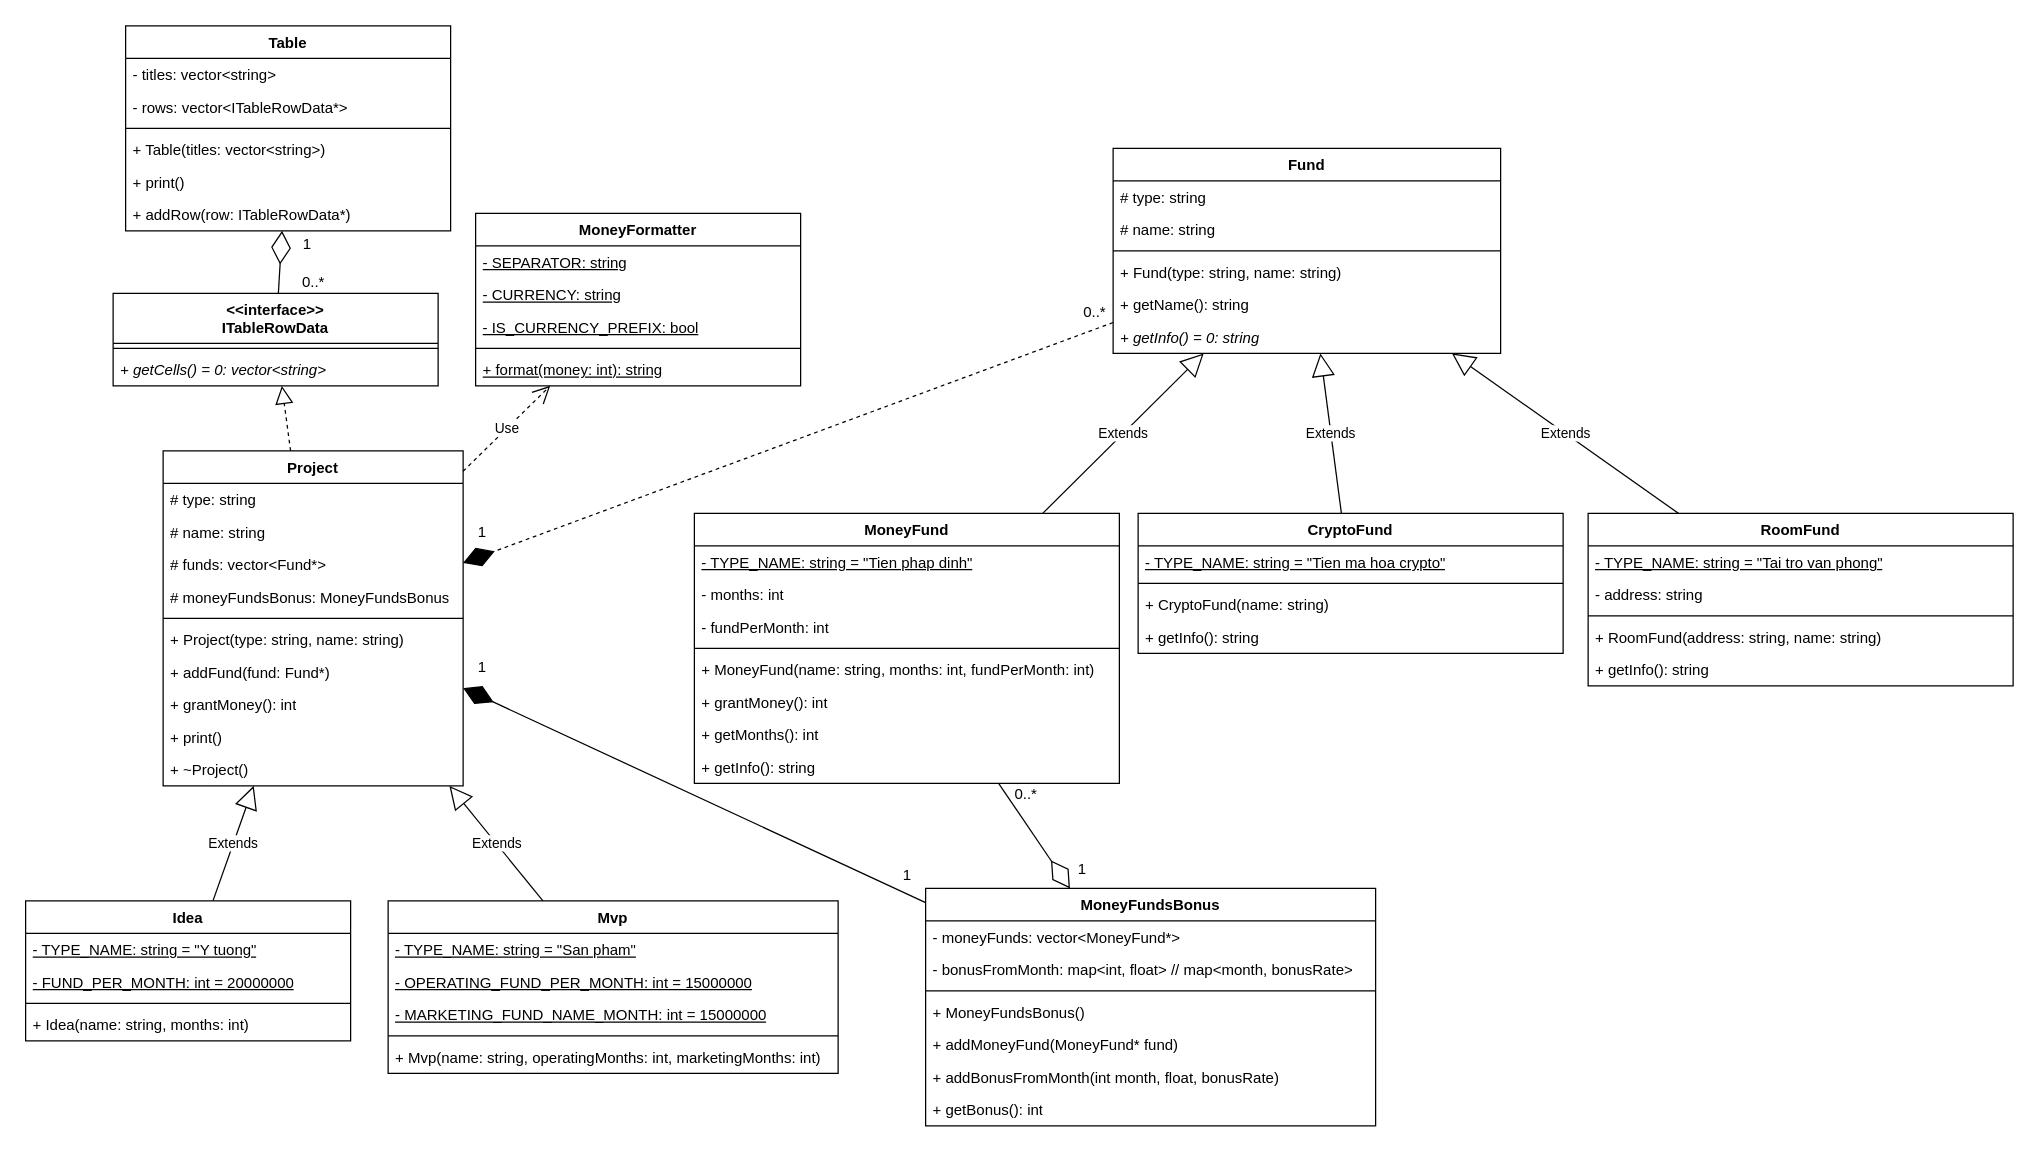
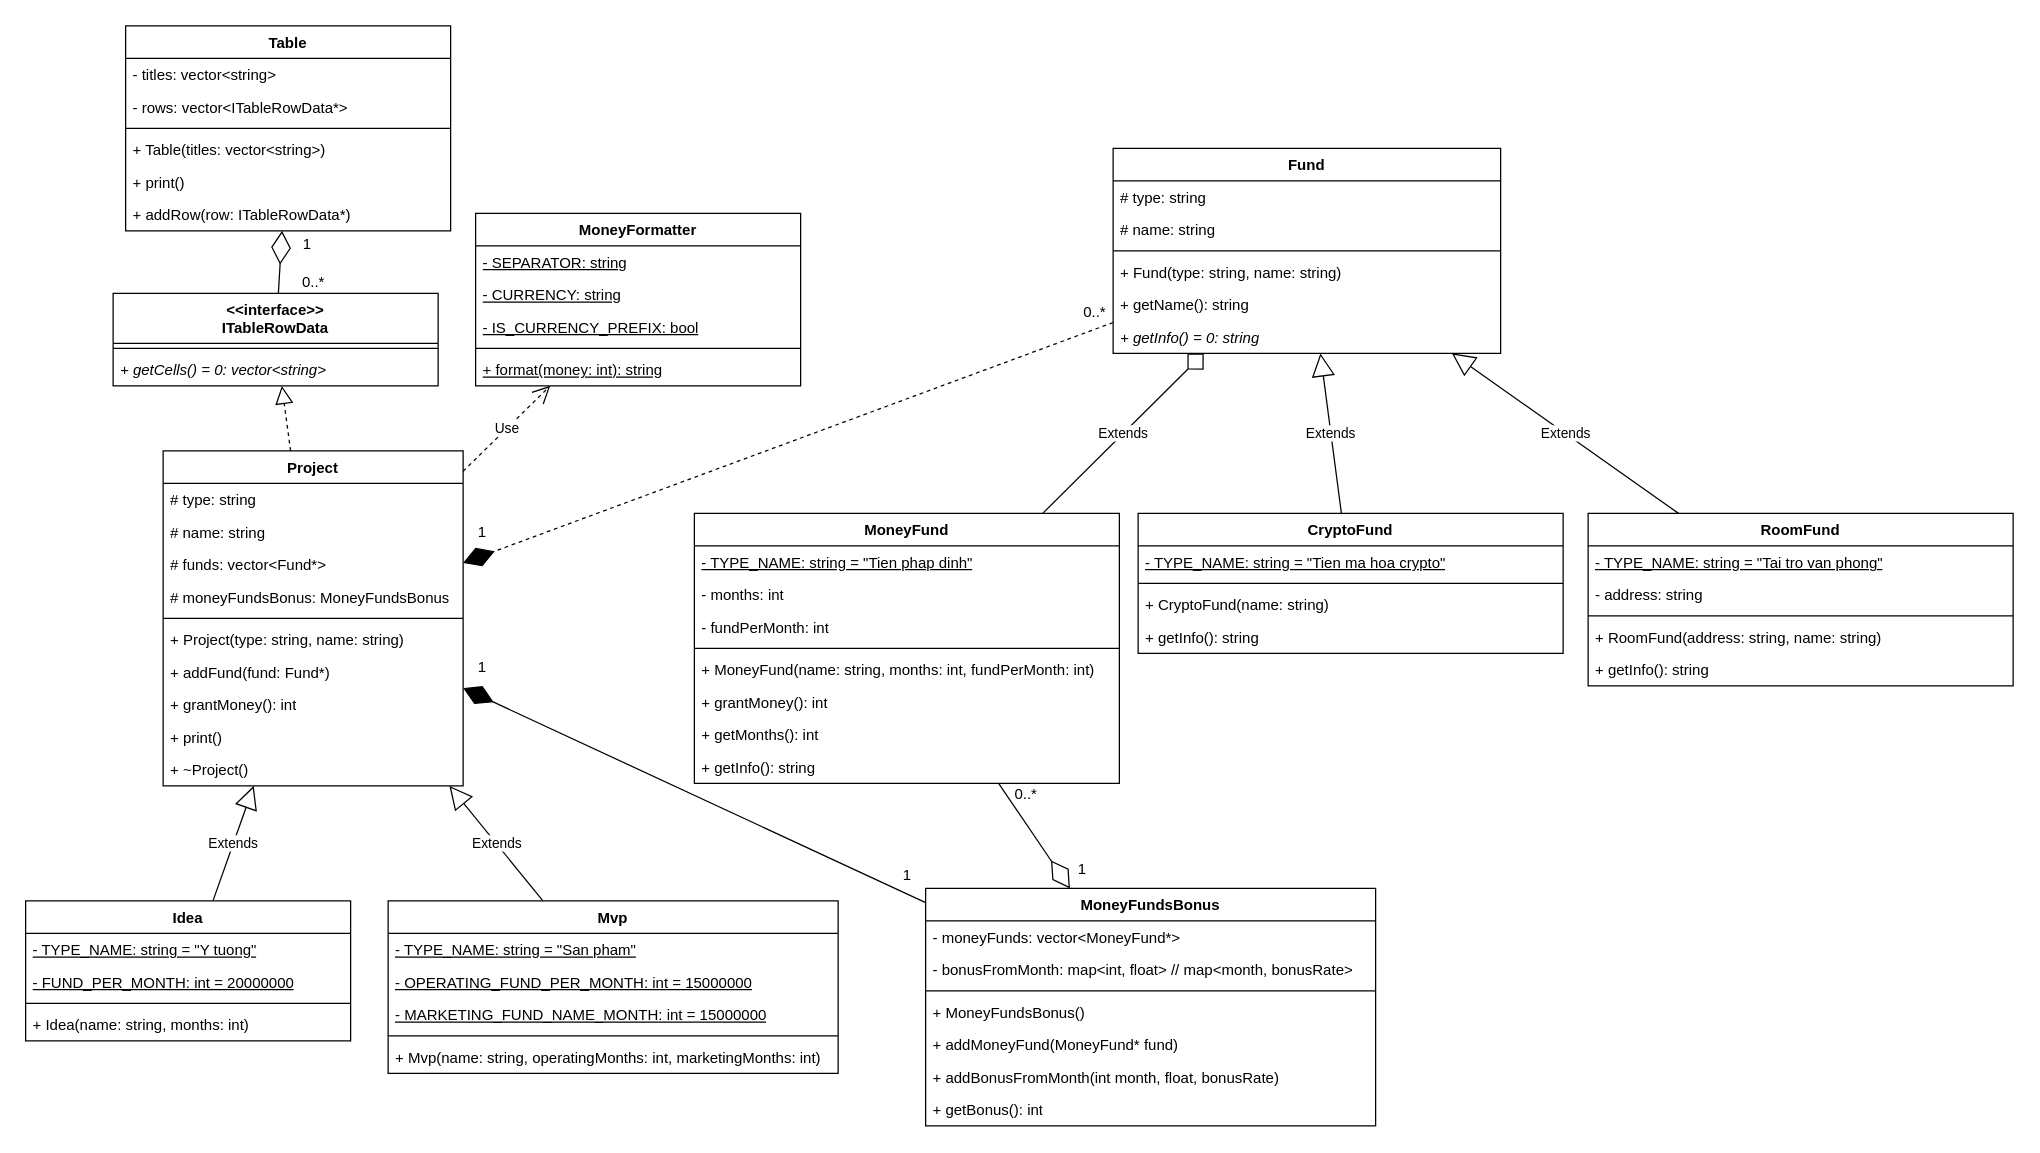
edge "MoneyFund" -> "Fund": arrowhead block -> diamond
